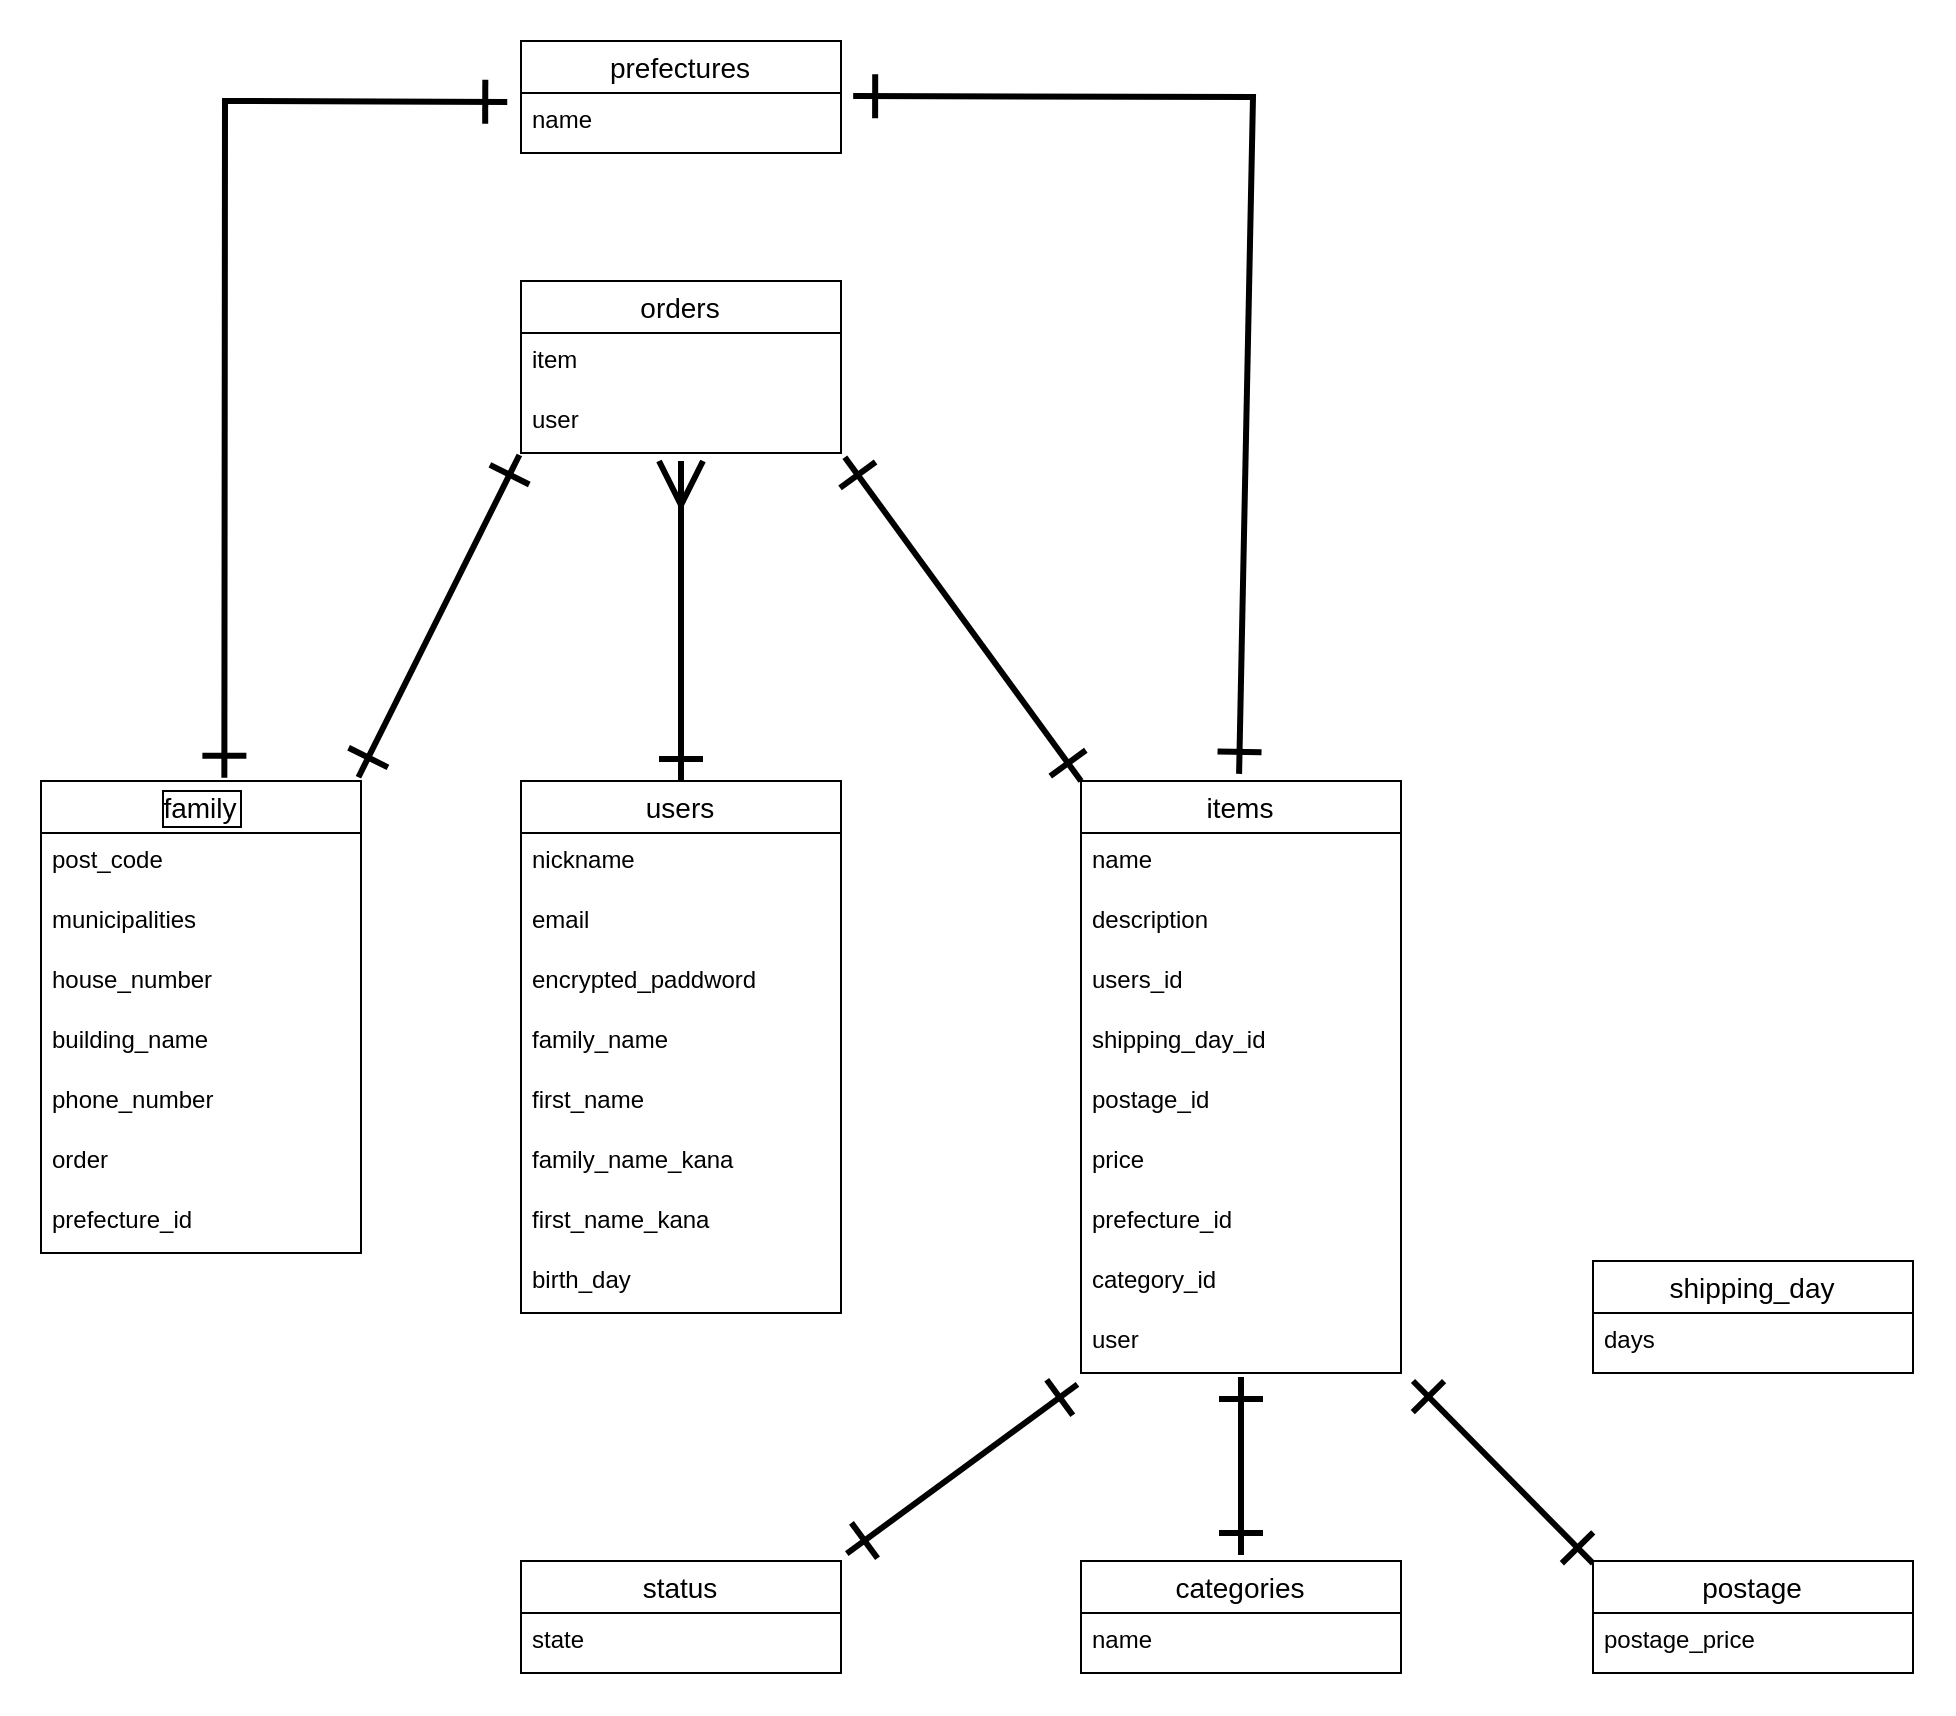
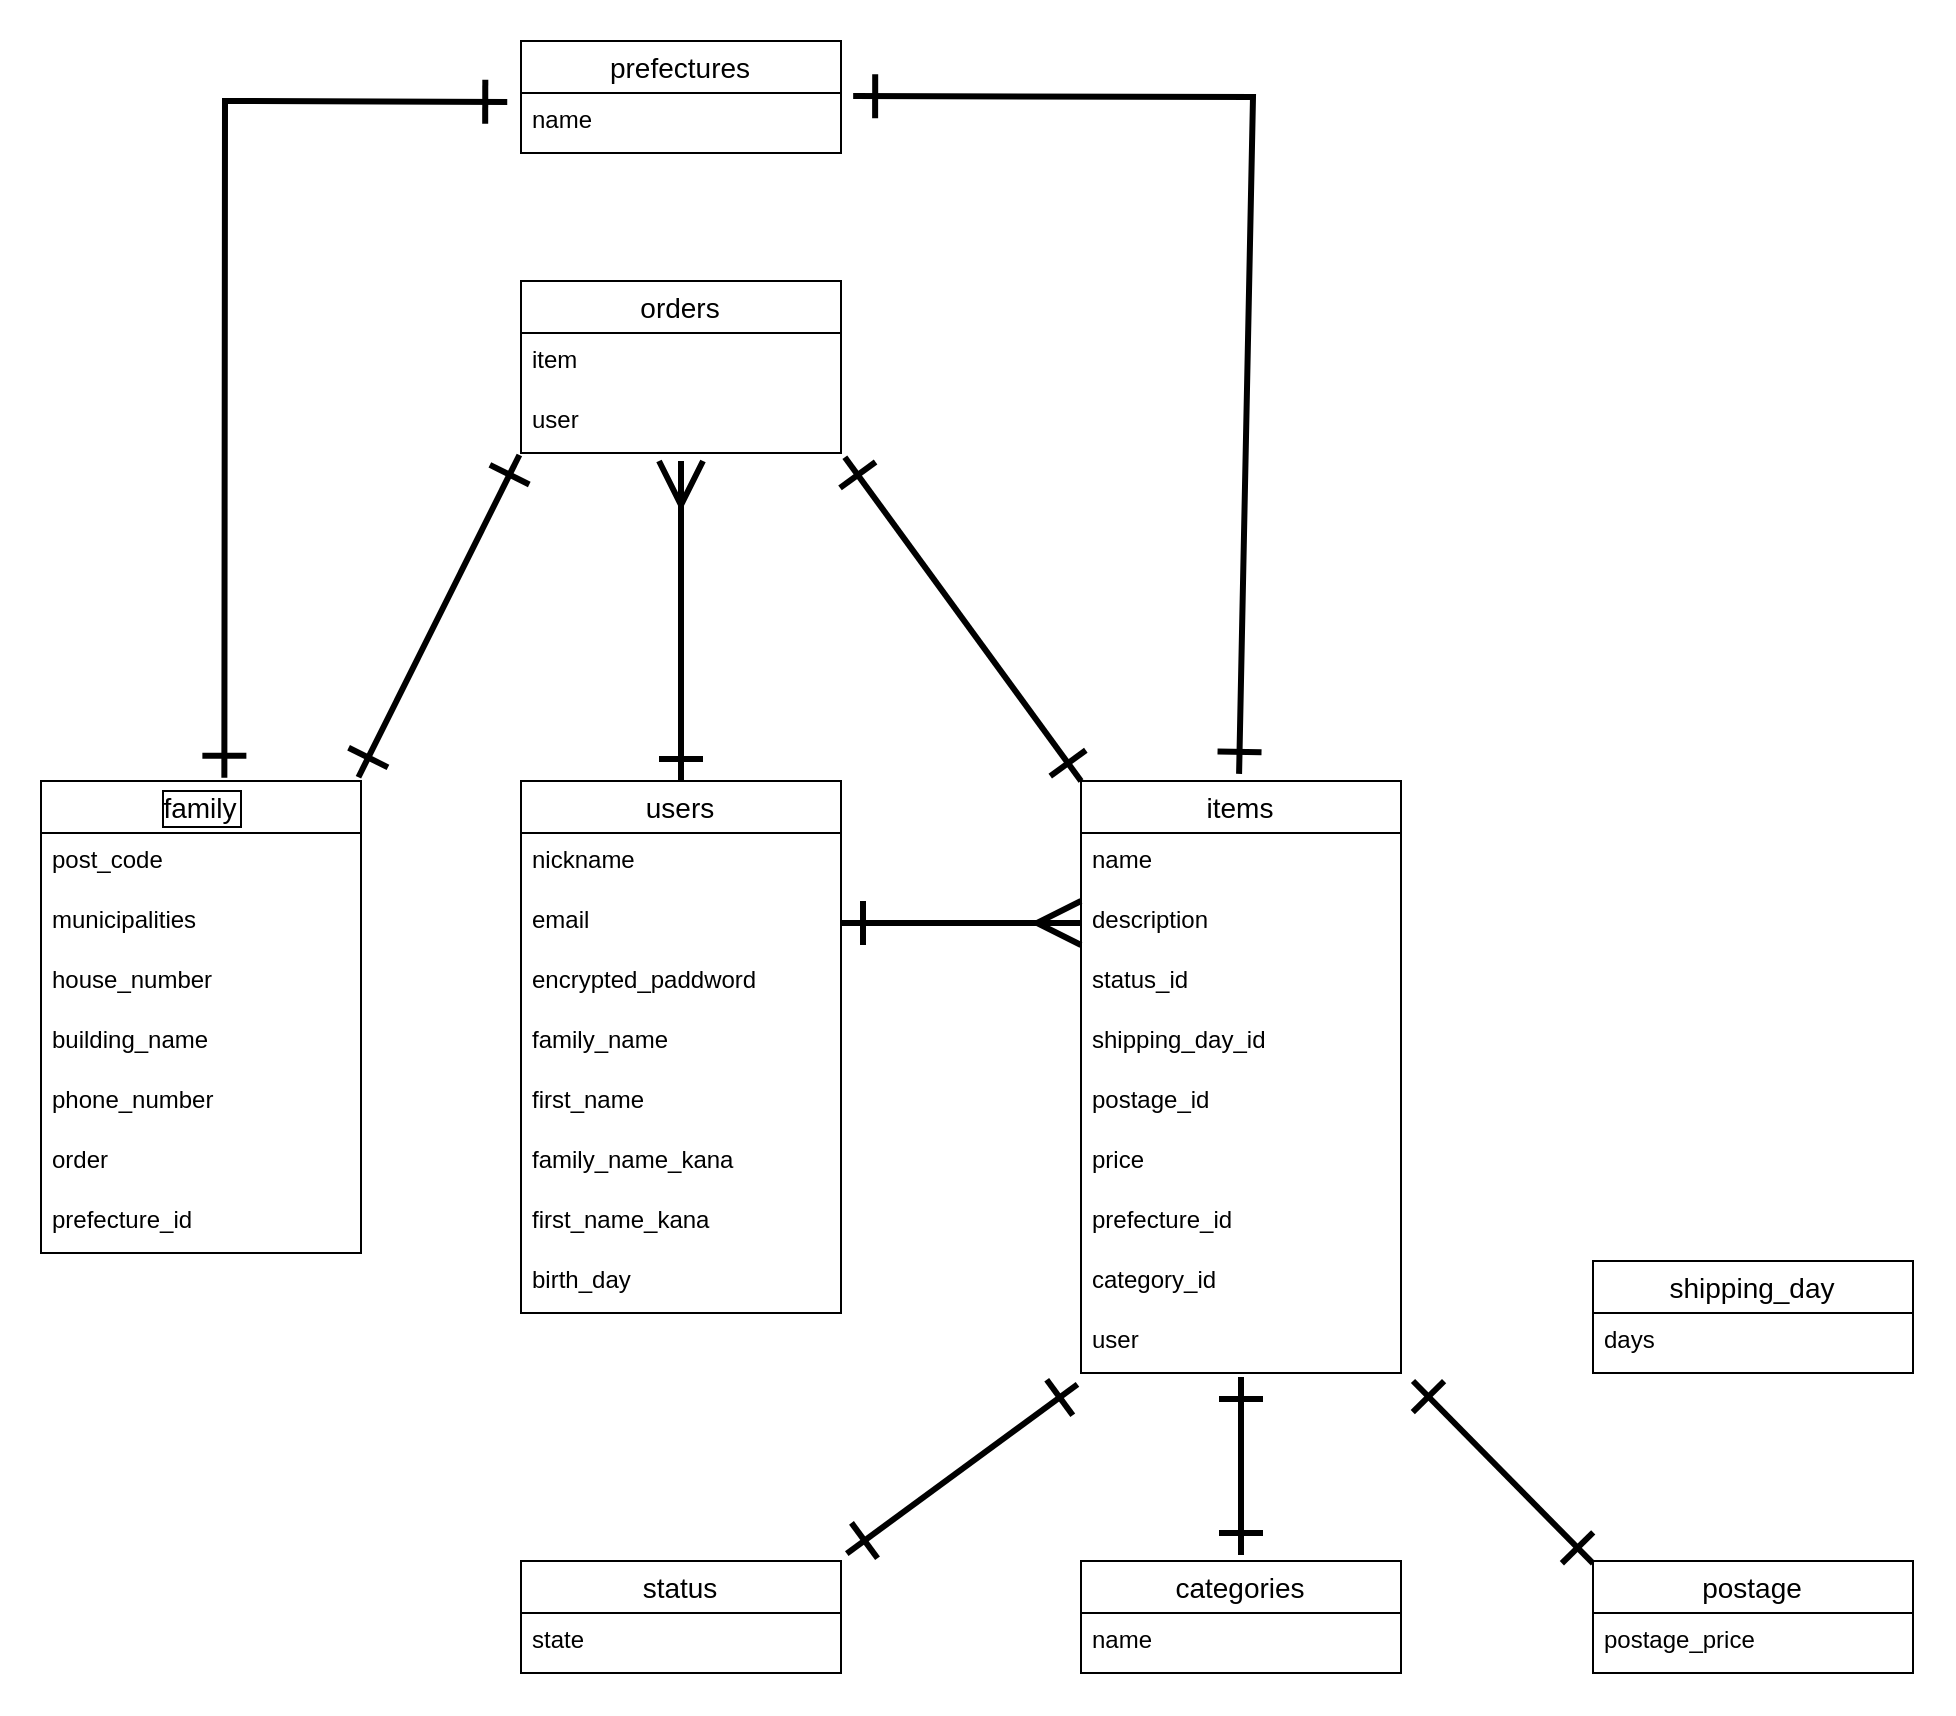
edge "email" -- "description": added
node "users_id": label "users_id" -> "status_id"
